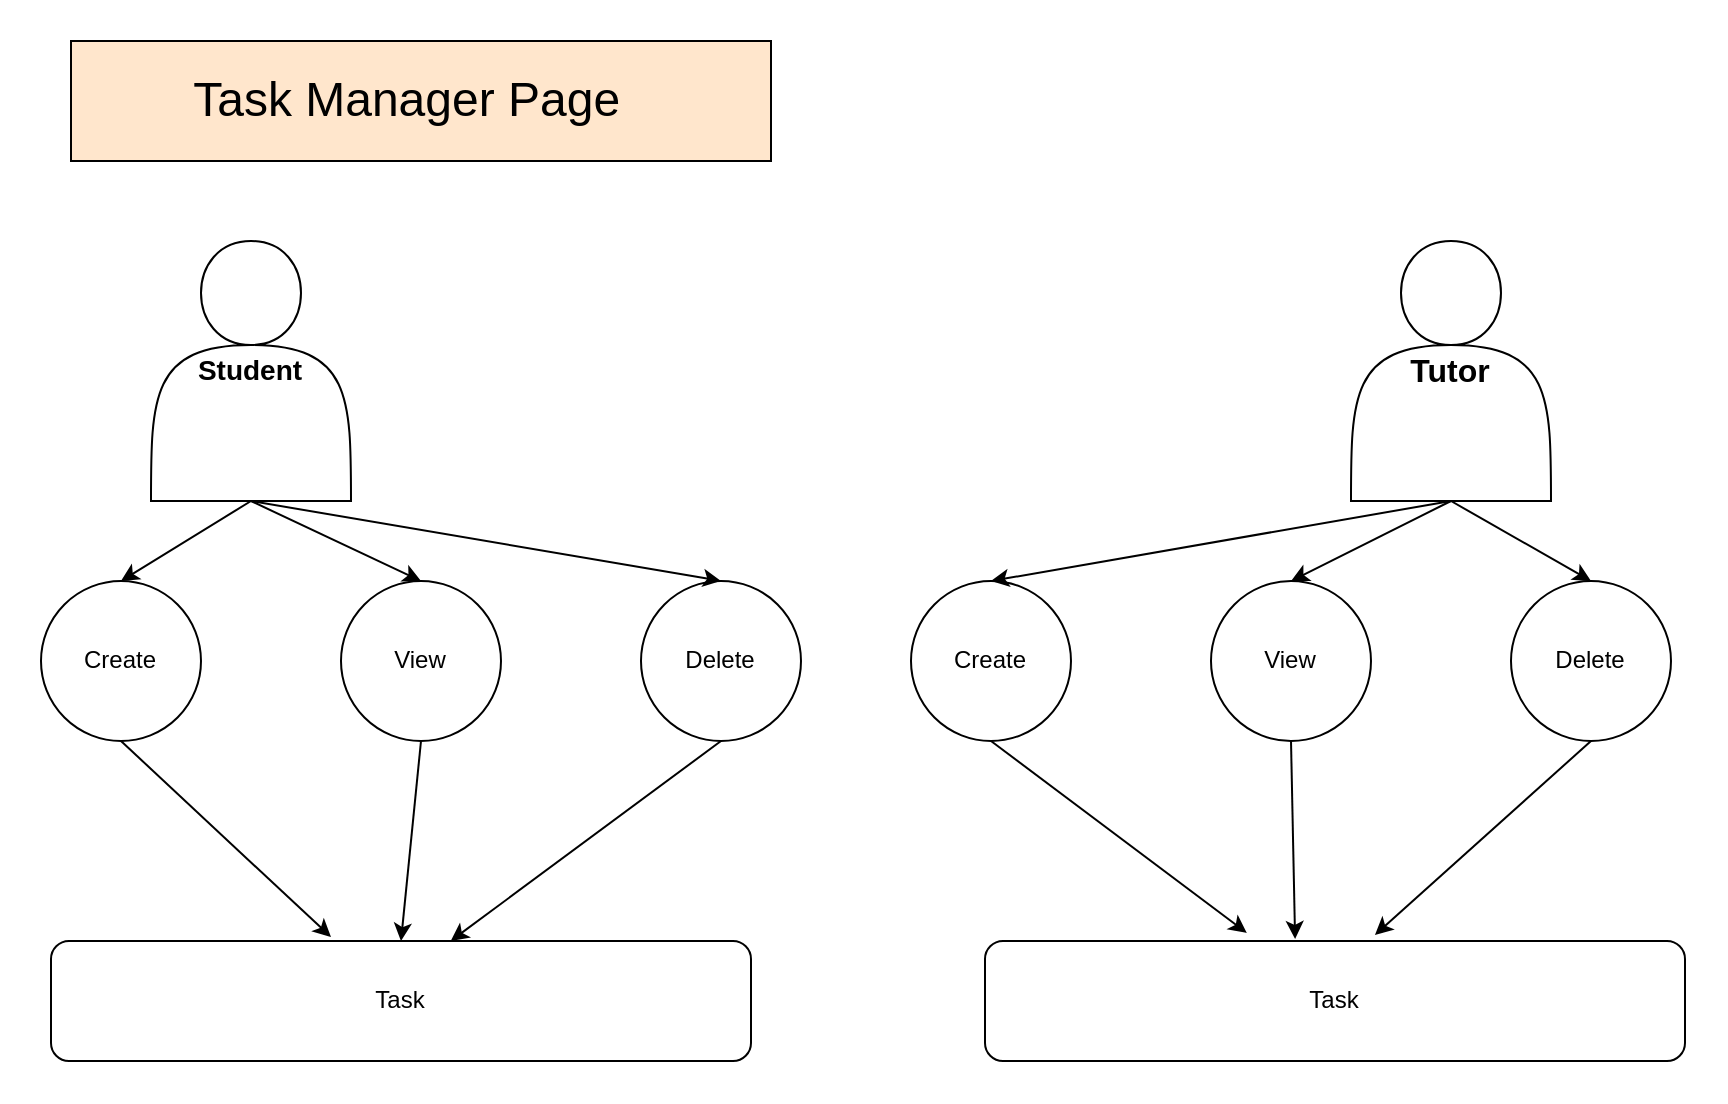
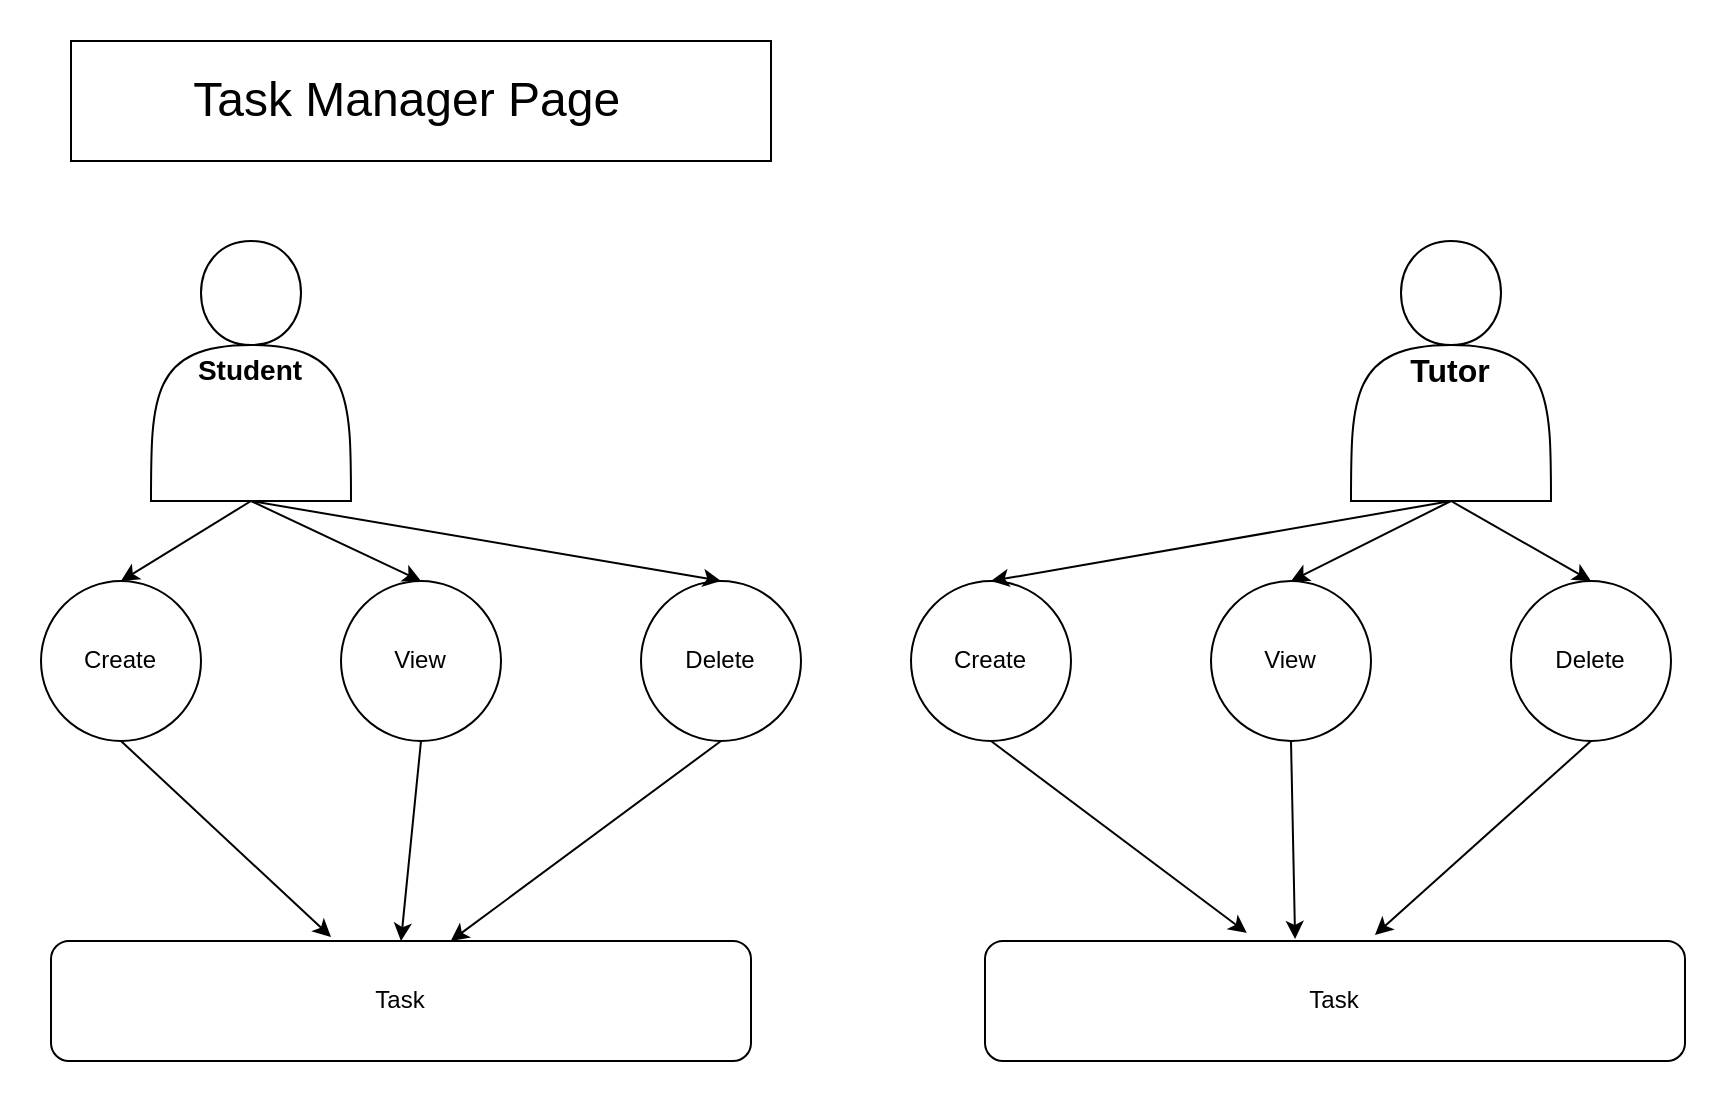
node "Task Manager Page": fillcolor #ffe6cc -> #ffffff
